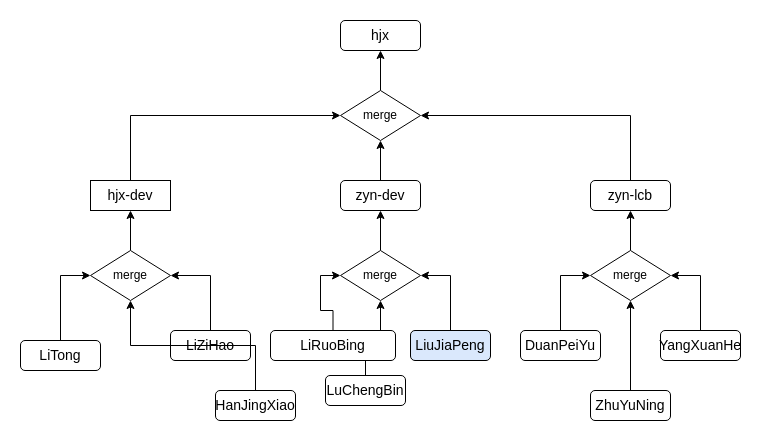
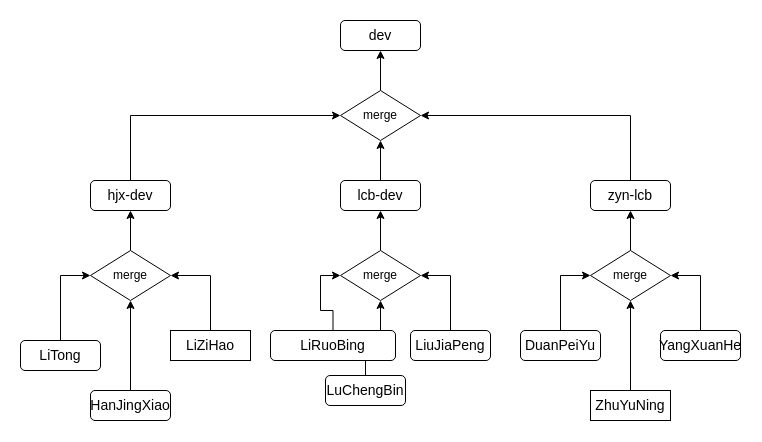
node "hjx": label "hjx" -> "dev"
node "hjx-dev": shape rectangle -> rounded rectangle
node "zyn-dev": label "zyn-dev" -> "lcb-dev"
node "LiZiHao": shape rounded rectangle -> rectangle
node "LiuJiaPeng": fillcolor #dae8fc -> #ffffff
node "HanJingXiao": moved (256, 406) -> (131, 406)
node "ZhuYuNing": shape rounded rectangle -> rectangle
